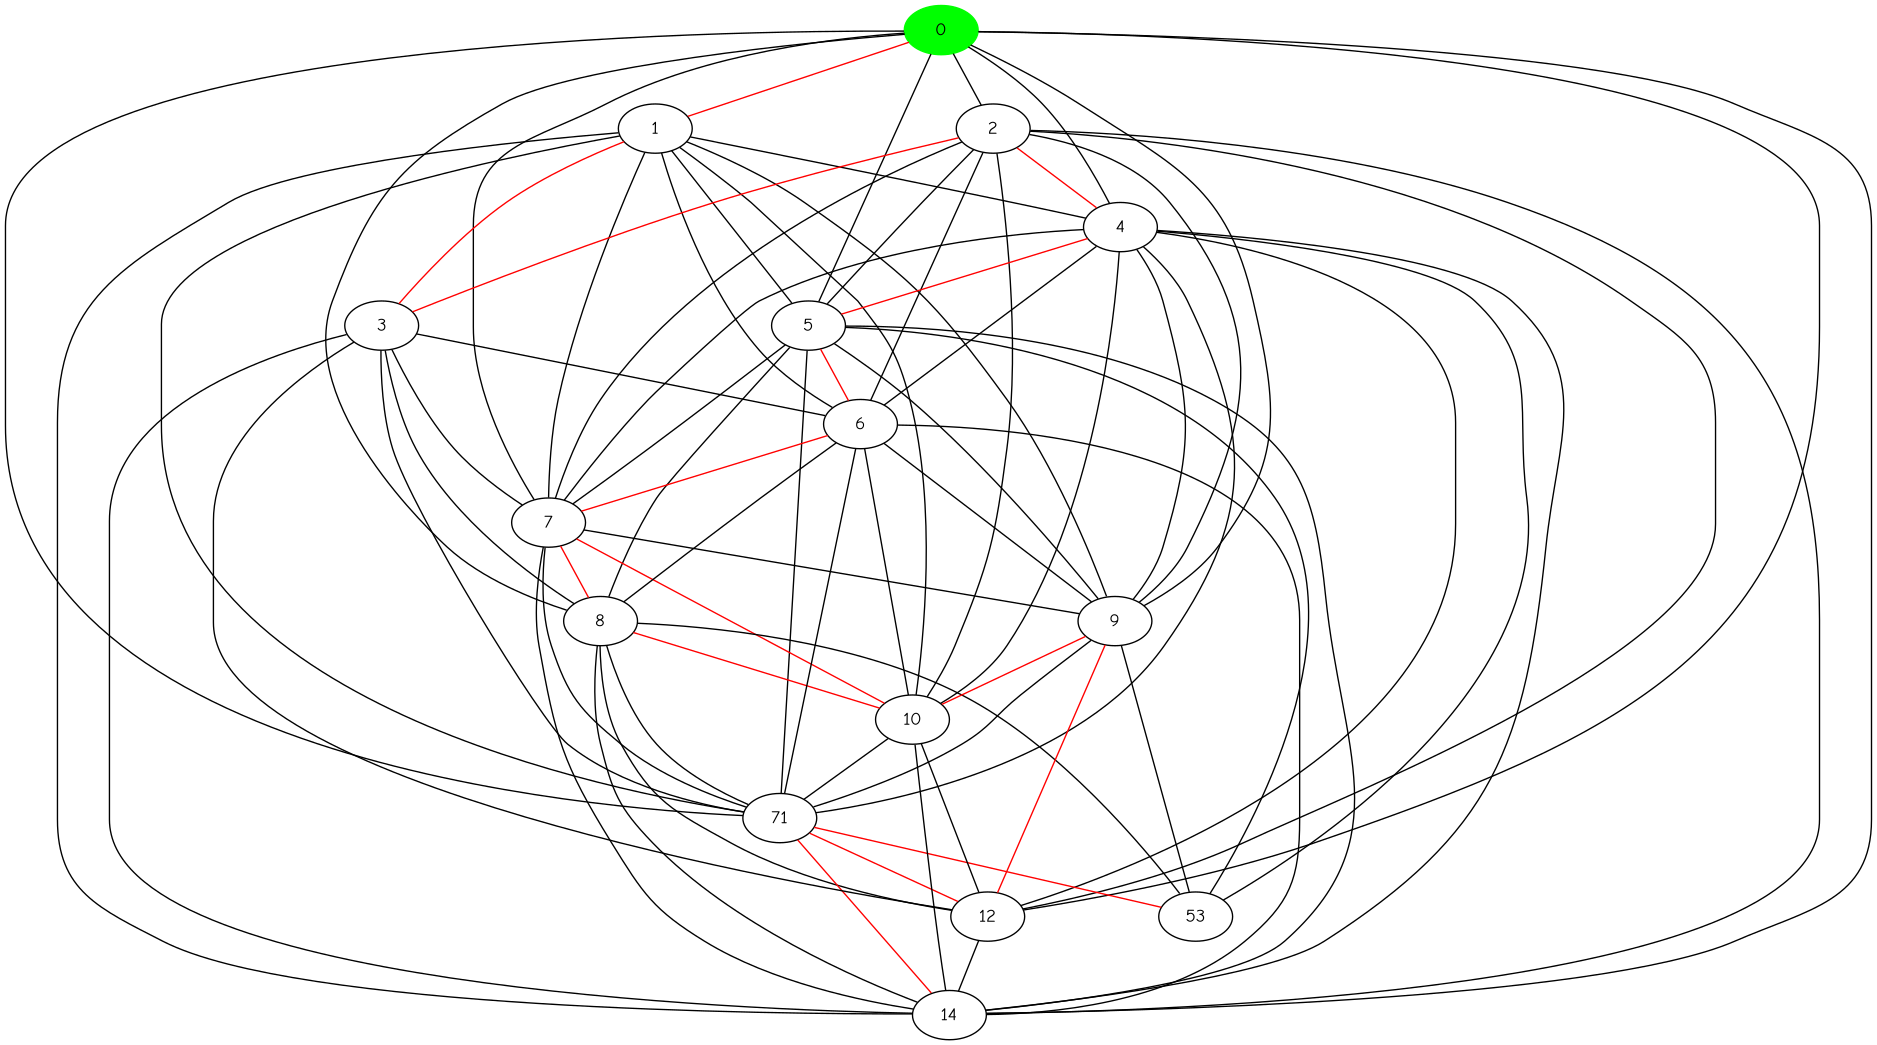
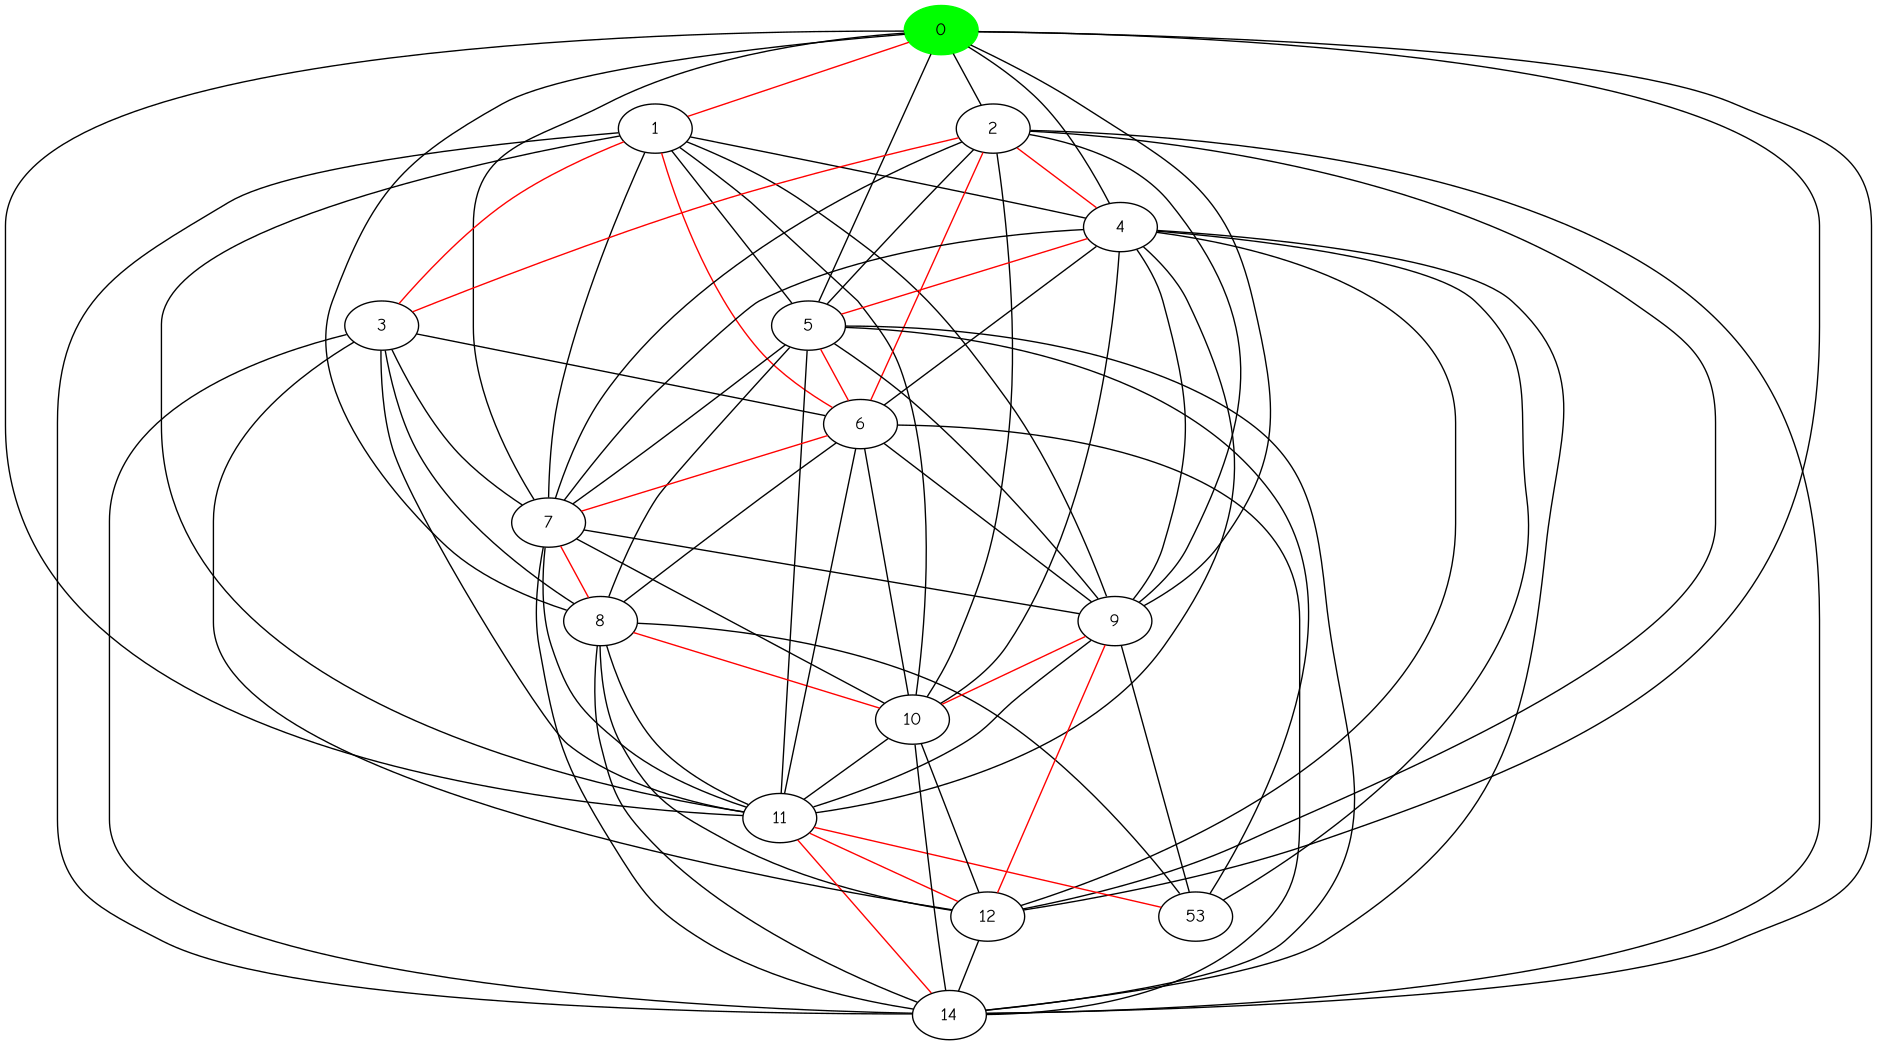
edge "2" -- "6": color black -> red
edge "1" -- "6": color black -> red
edge "7" -- "10": color red -> black
node "71": label "71" -> "11"
